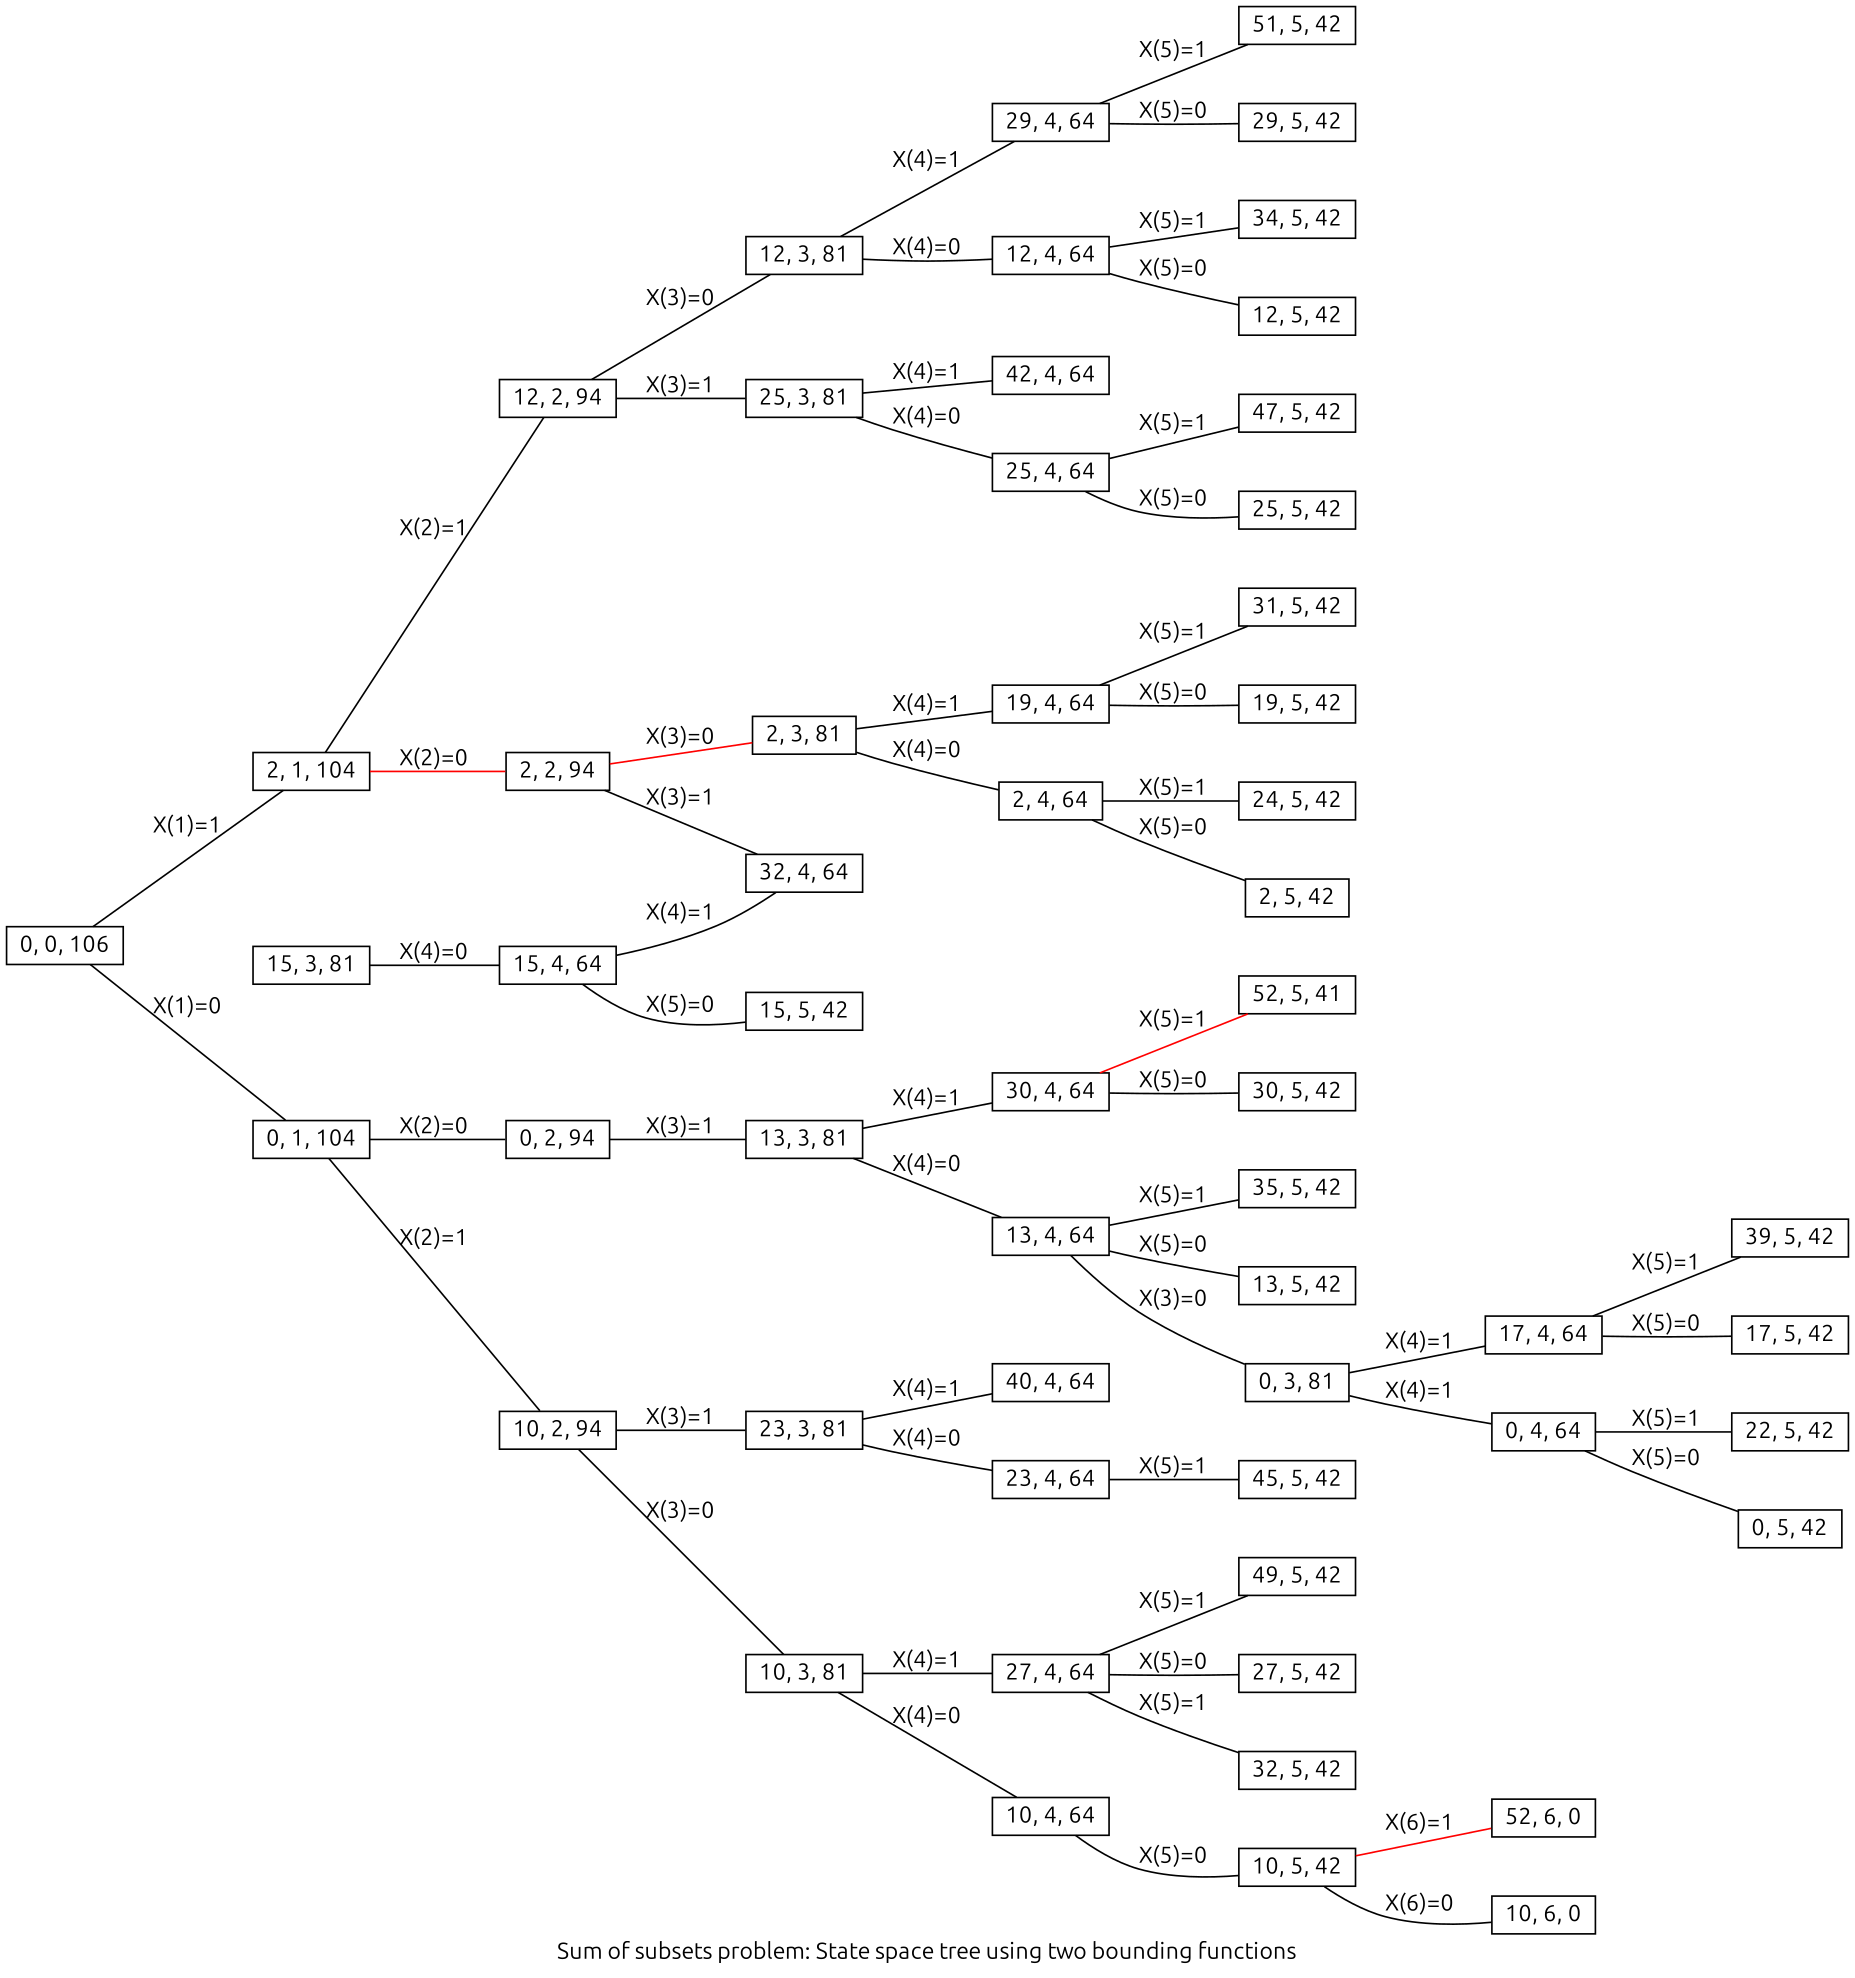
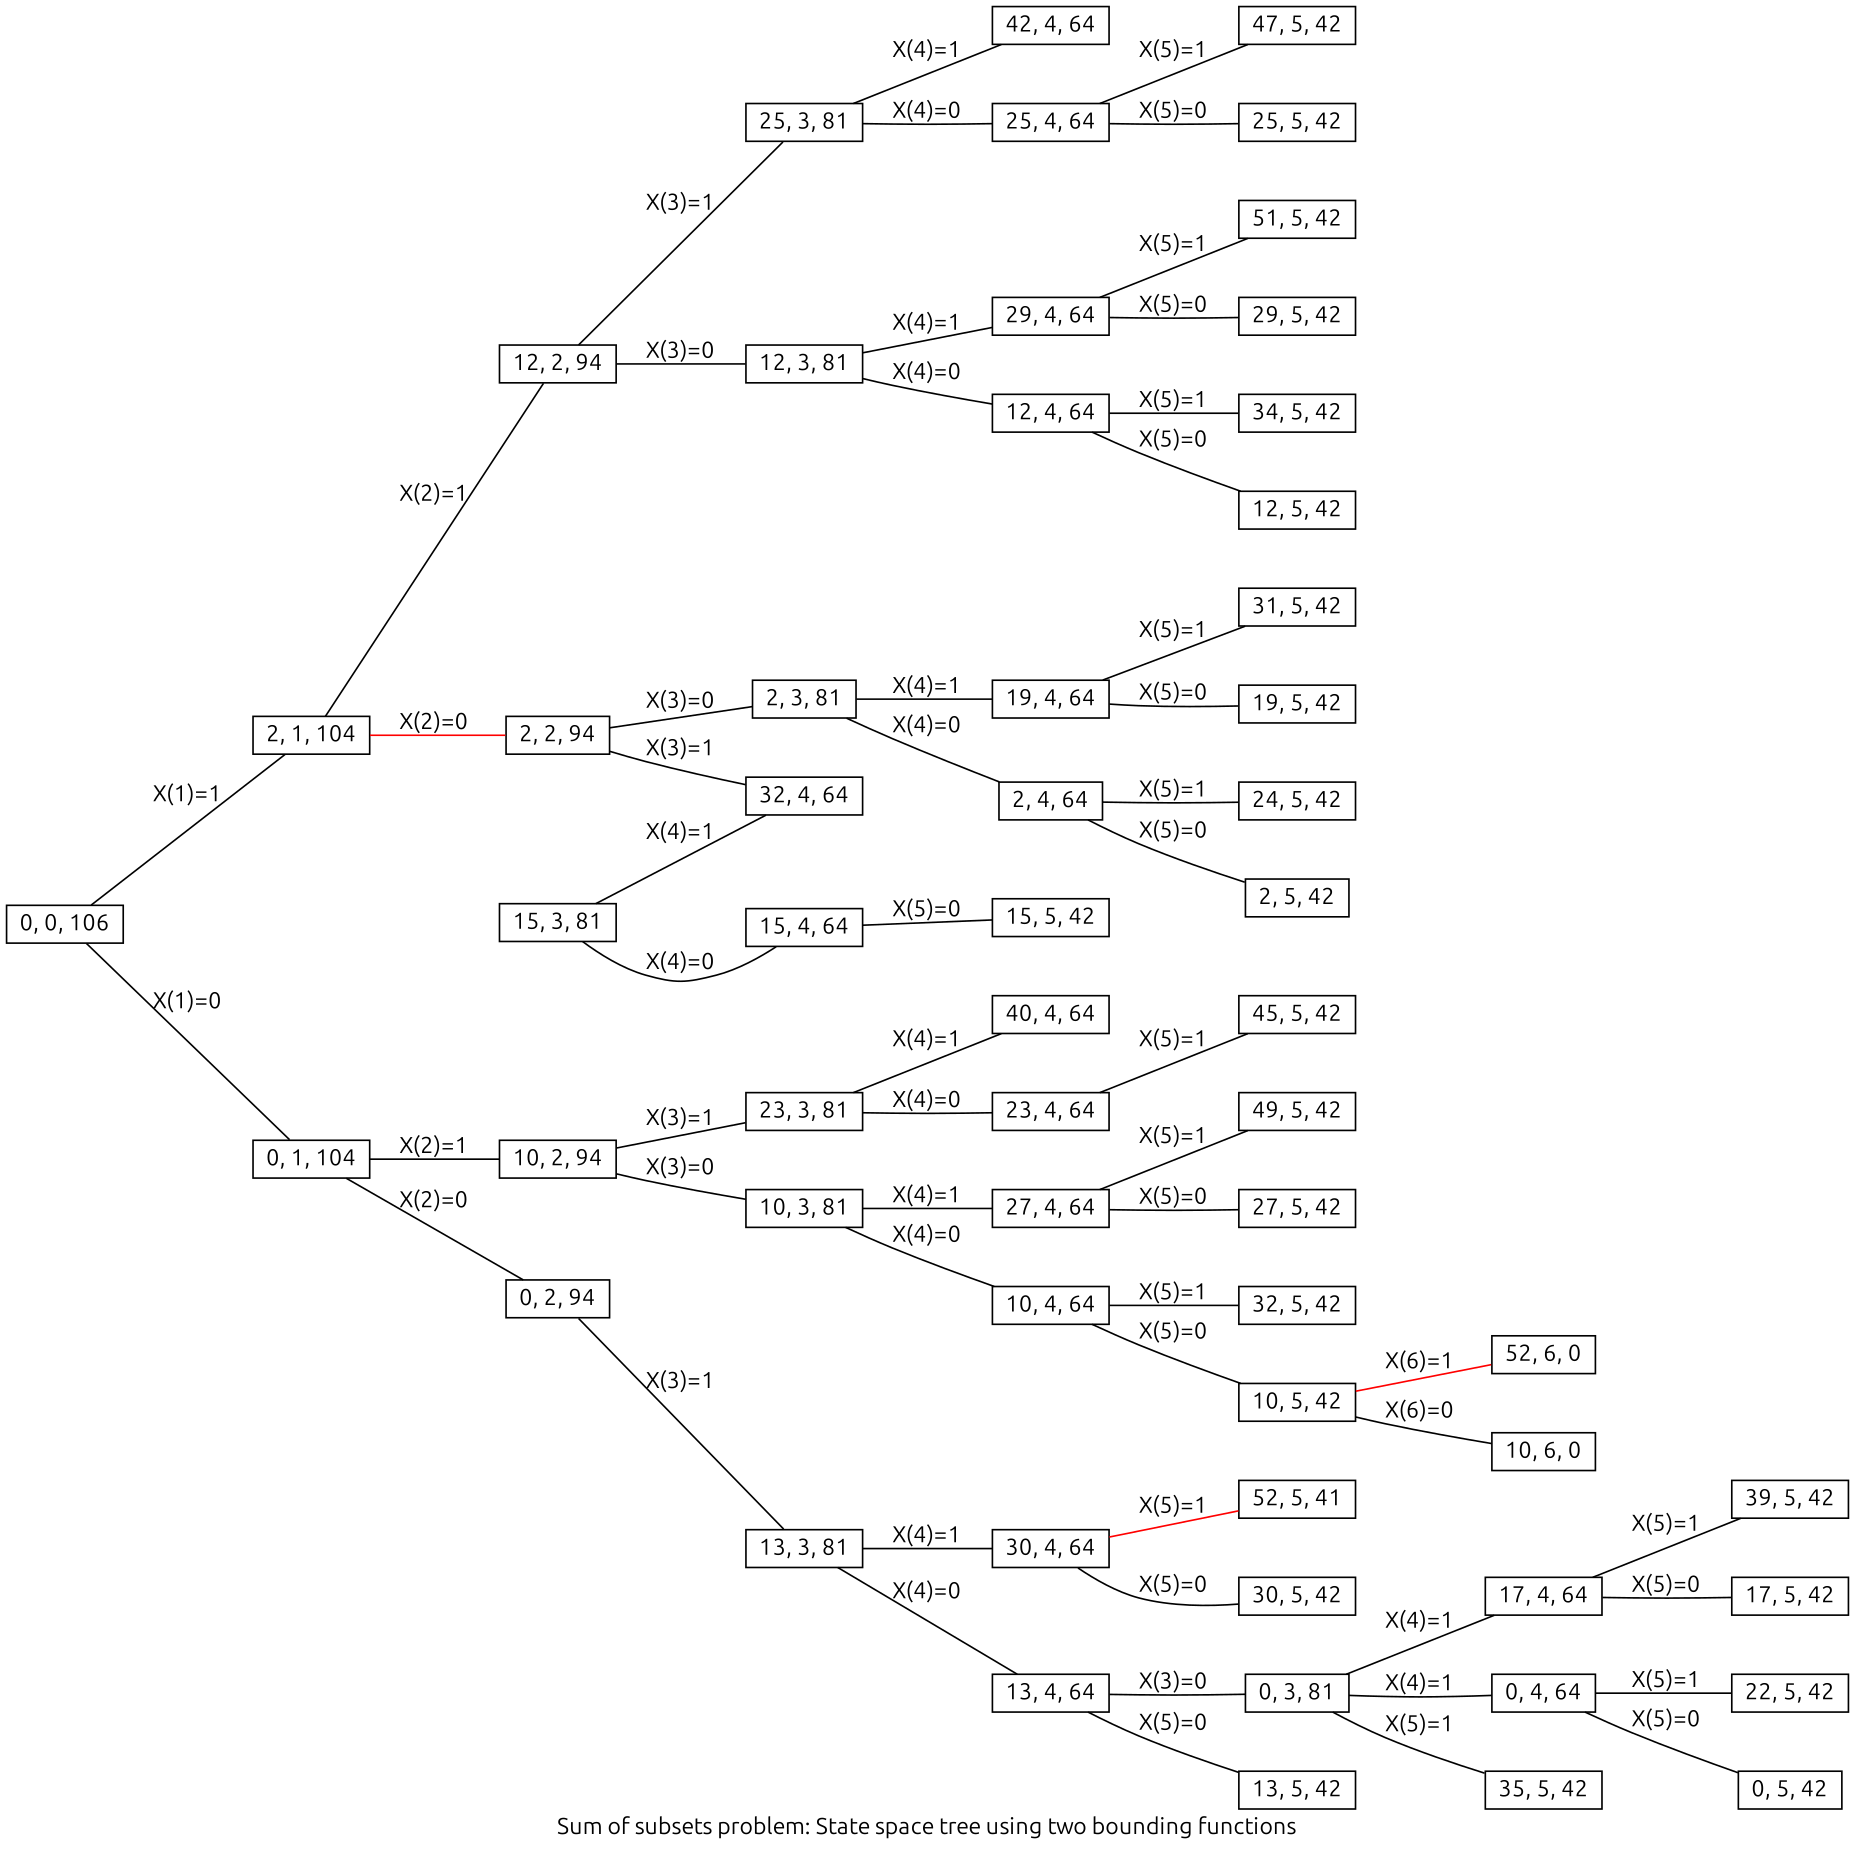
edge "2, 3, 81" -- "2, 2, 94": color red -> black
edge "32, 4, 64" -- "15, 4, 64": now "32, 4, 64" -- "15, 3, 81"
edge "35, 5, 42" -- "13, 4, 64": now "35, 5, 42" -- "0, 3, 81"
edge "27, 4, 64" -- "32, 5, 42": now "10, 4, 64" -- "32, 5, 42"
